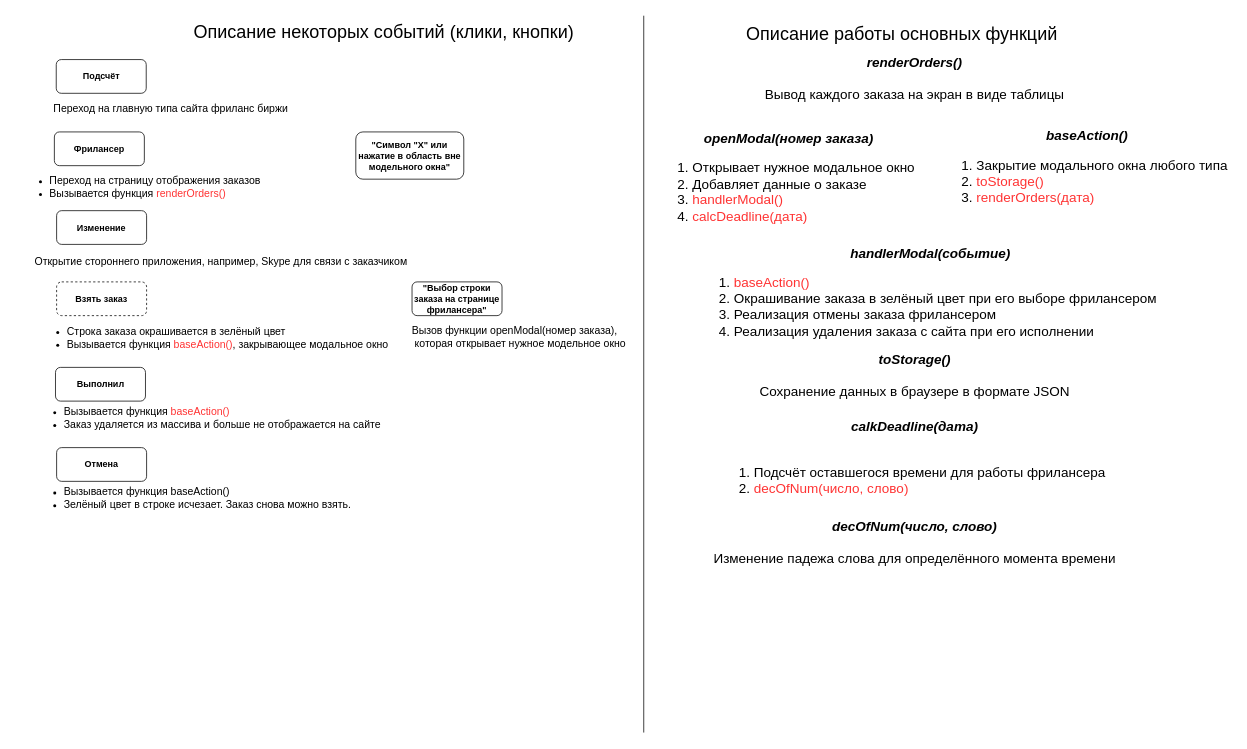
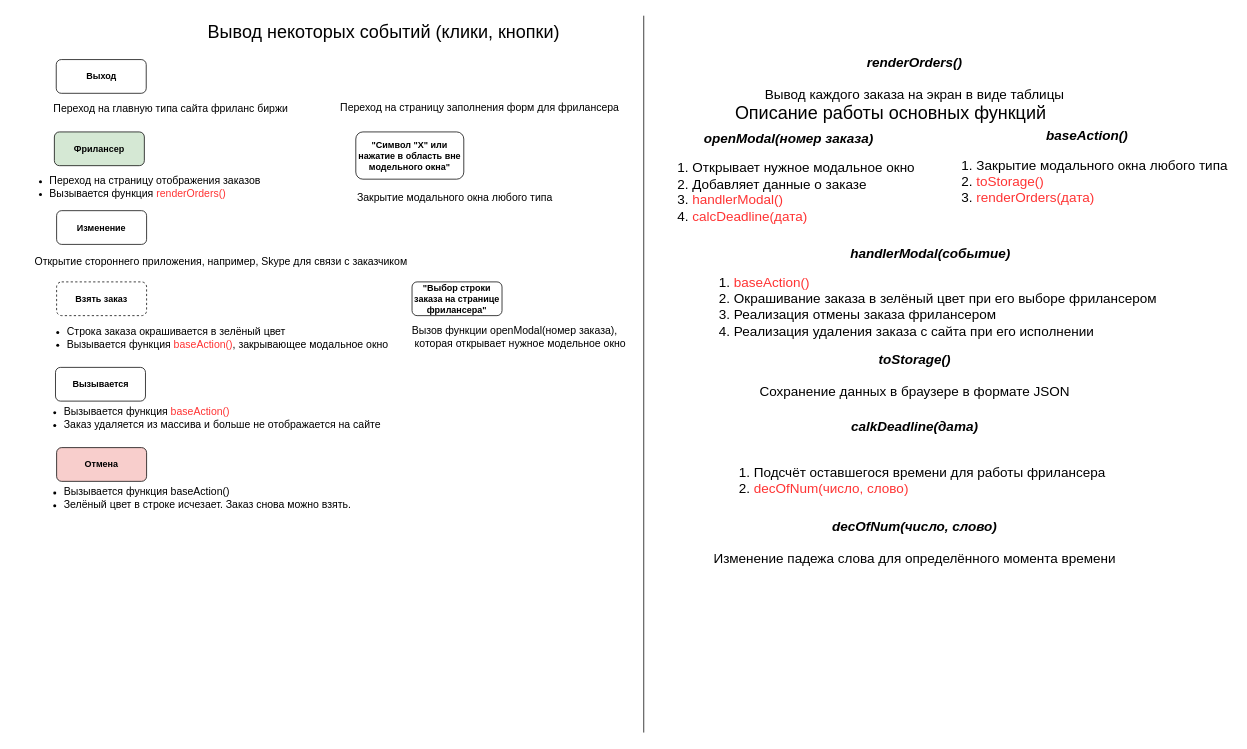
node "Описание некоторых событий (клики, кнопки)": label "Описание некоторых событий (клики, кнопки)" -> "Вывод некоторых событий (клики, кнопки)"
node "Описание работы основных функций": moved (902, 34) -> (890, 113)
node "Подсчёт": label "Подсчёт" -> "Выход"
node "Переход на страницу заполнения форм для фрилансера": added
node "Фрилансер": fillcolor #ffffff -> #d5e8d4
node "Закрытие модального окна любого типа": added
node "Выполнил": label "Выполнил" -> "Вызывается"
node "Отмена": fillcolor #ffffff -> #f8cecc
